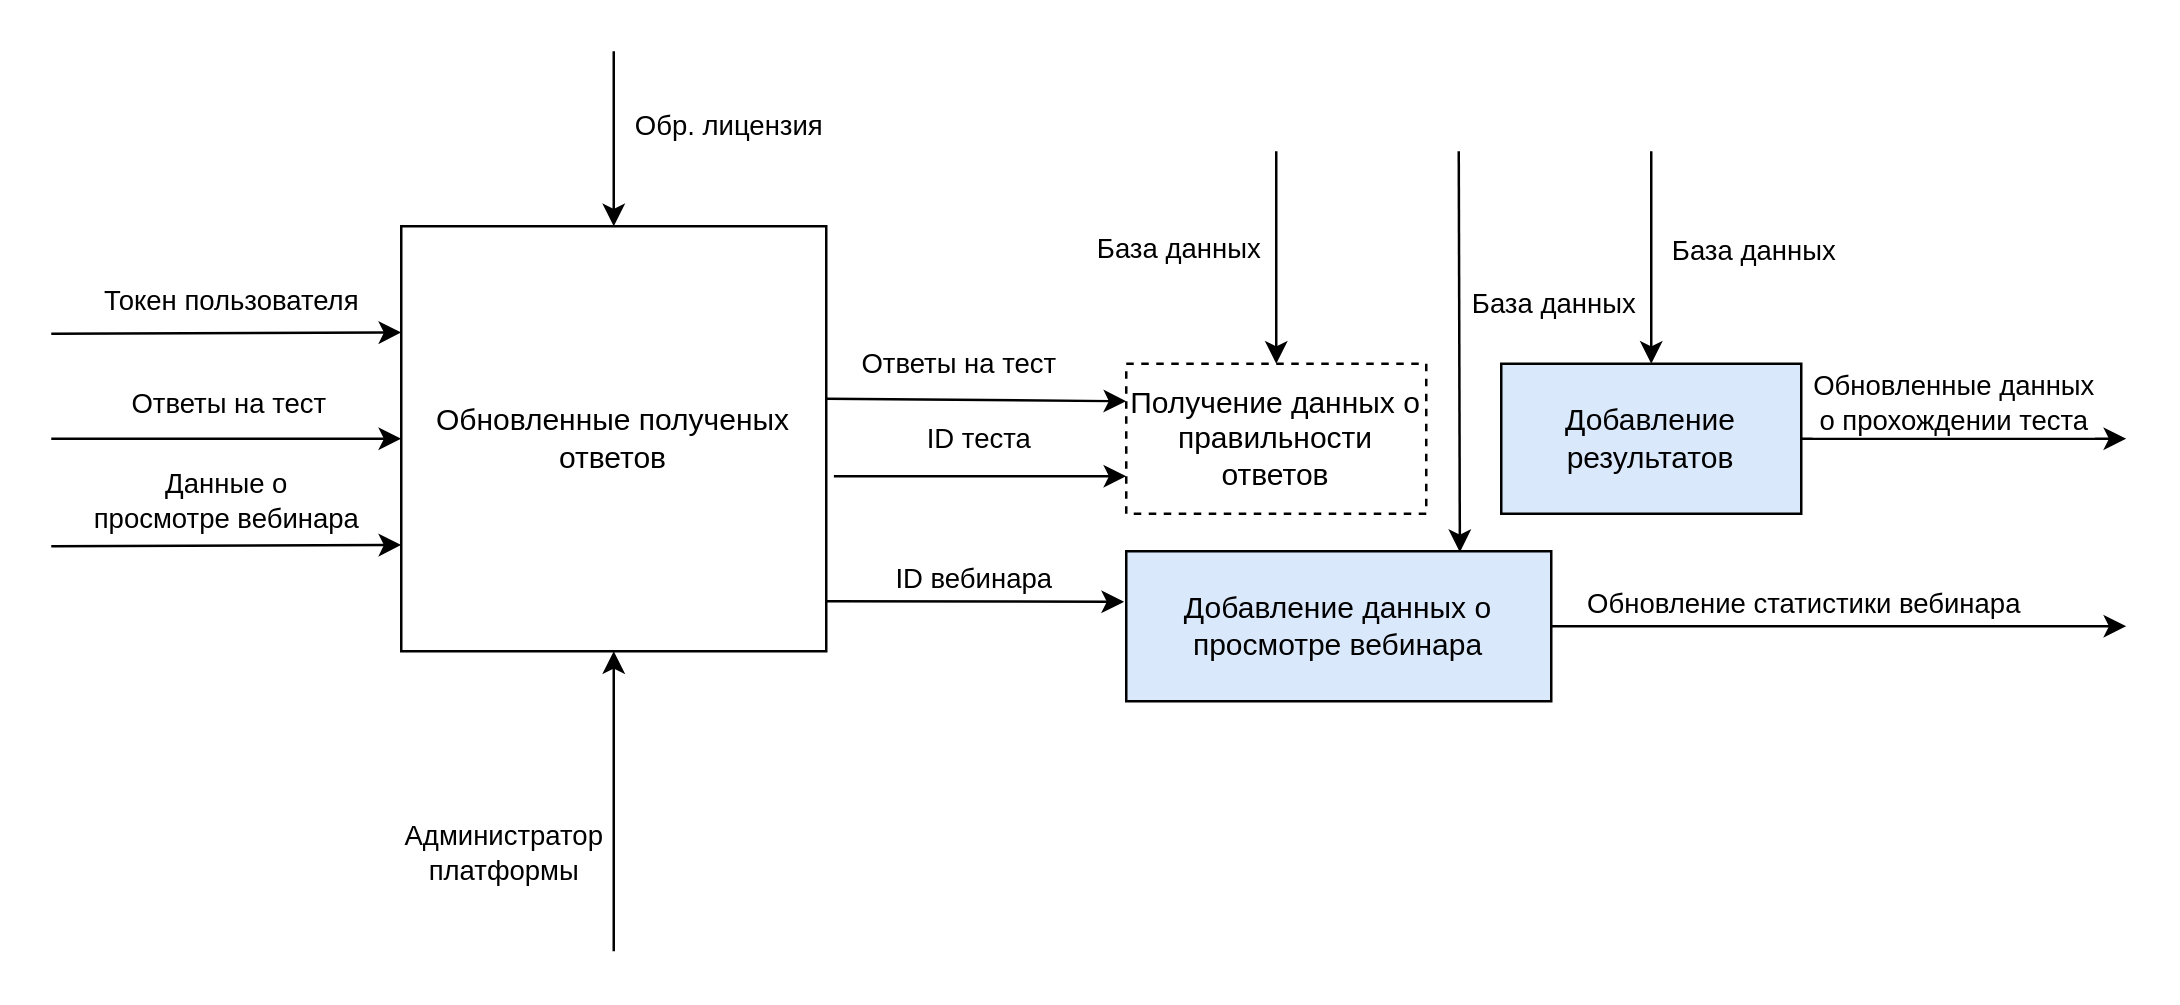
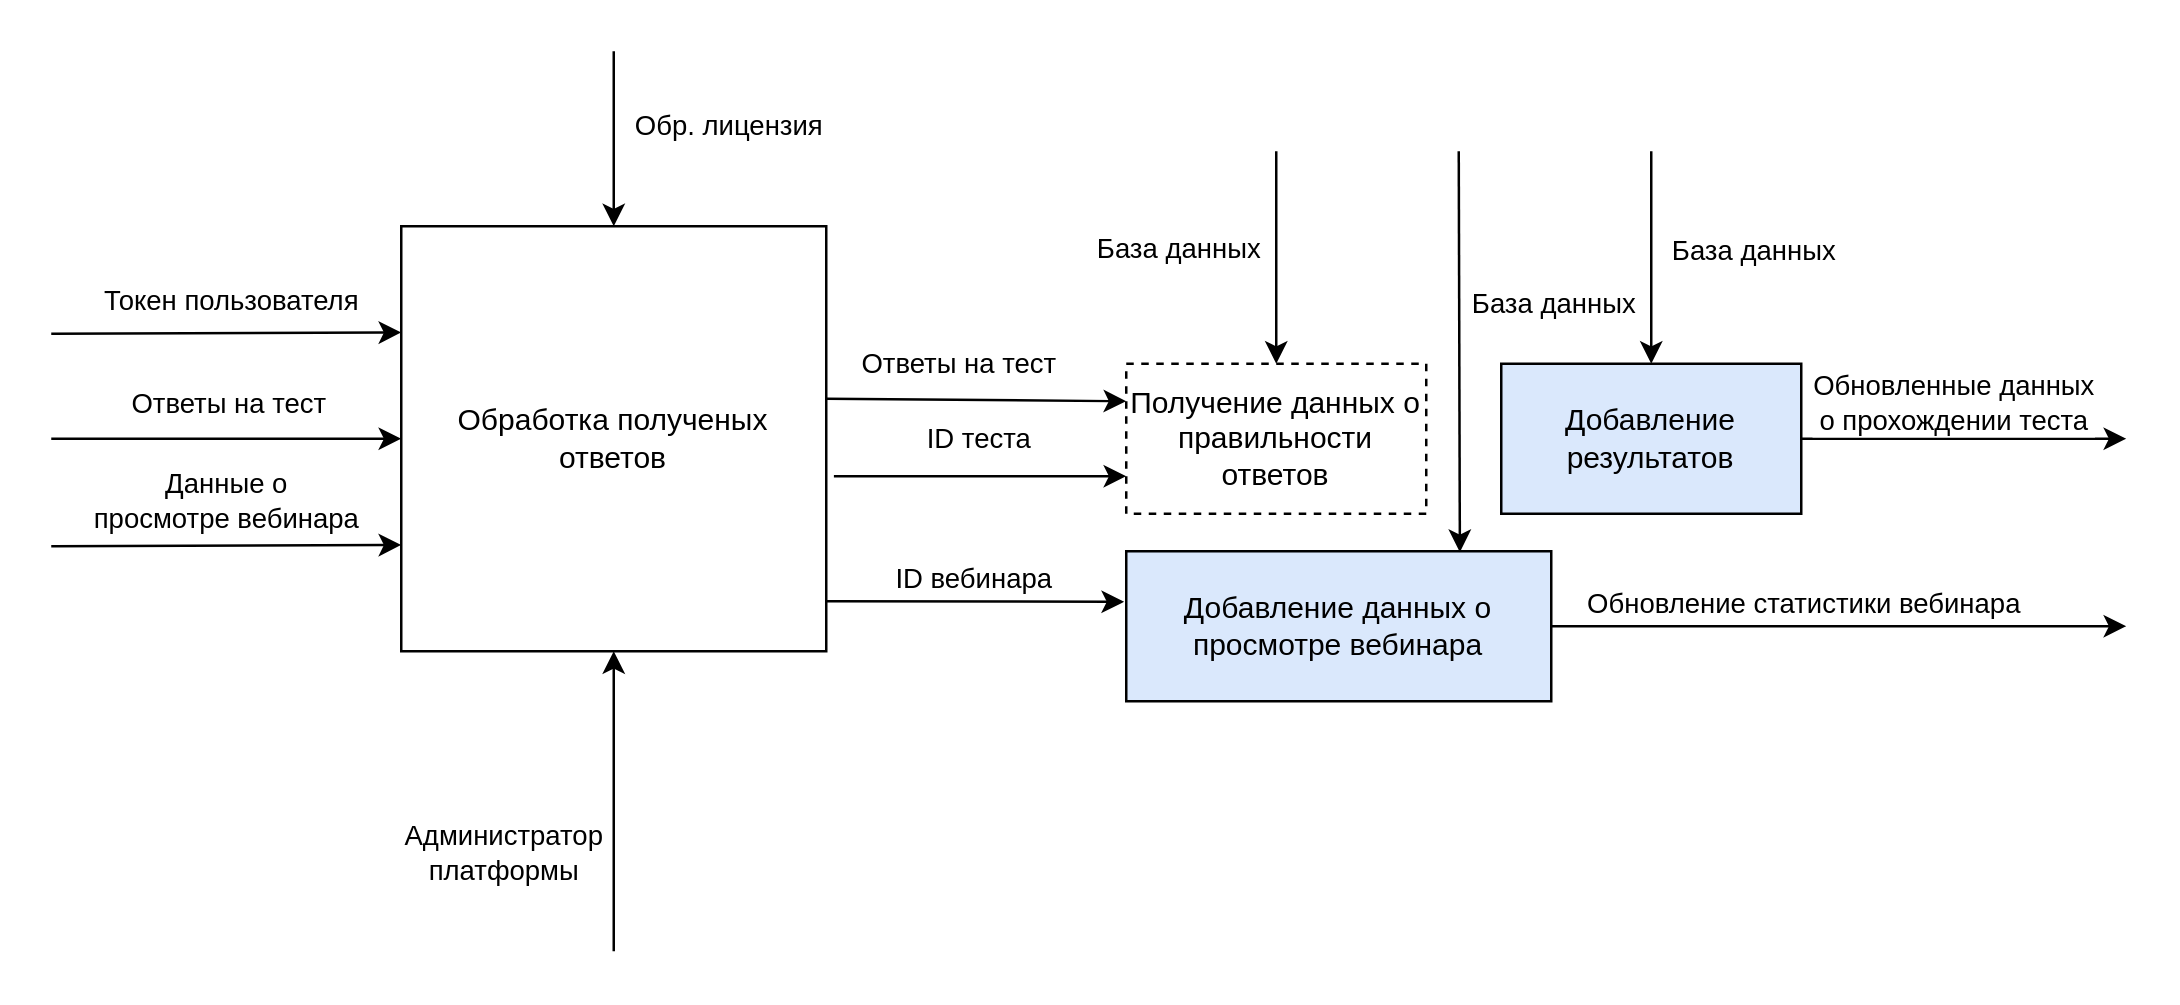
node "Обновленные полученых ответов": label "Обновленные полученых ответов" -> "Обработка полученых ответов"
